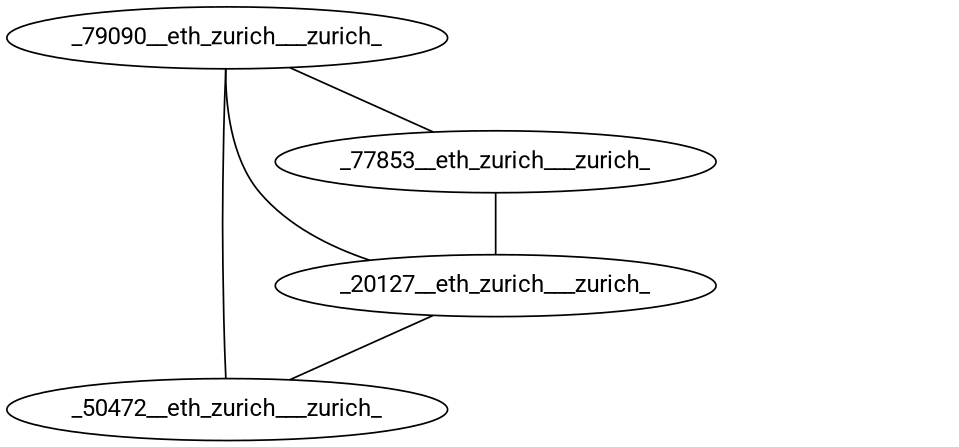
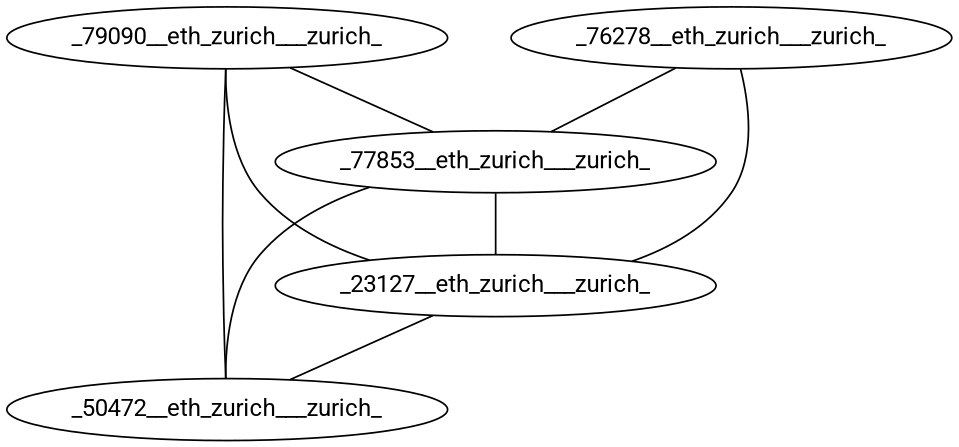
node "_76278__eth_zurich___zurich_": added
edge "_77853__eth_zurich___zurich_" -- "_50472__eth_zurich___zurich_": added
node "_20127__eth_zurich___zurich_": label "_20127__eth_zurich___zurich_" -> "_23127__eth_zurich___zurich_"
